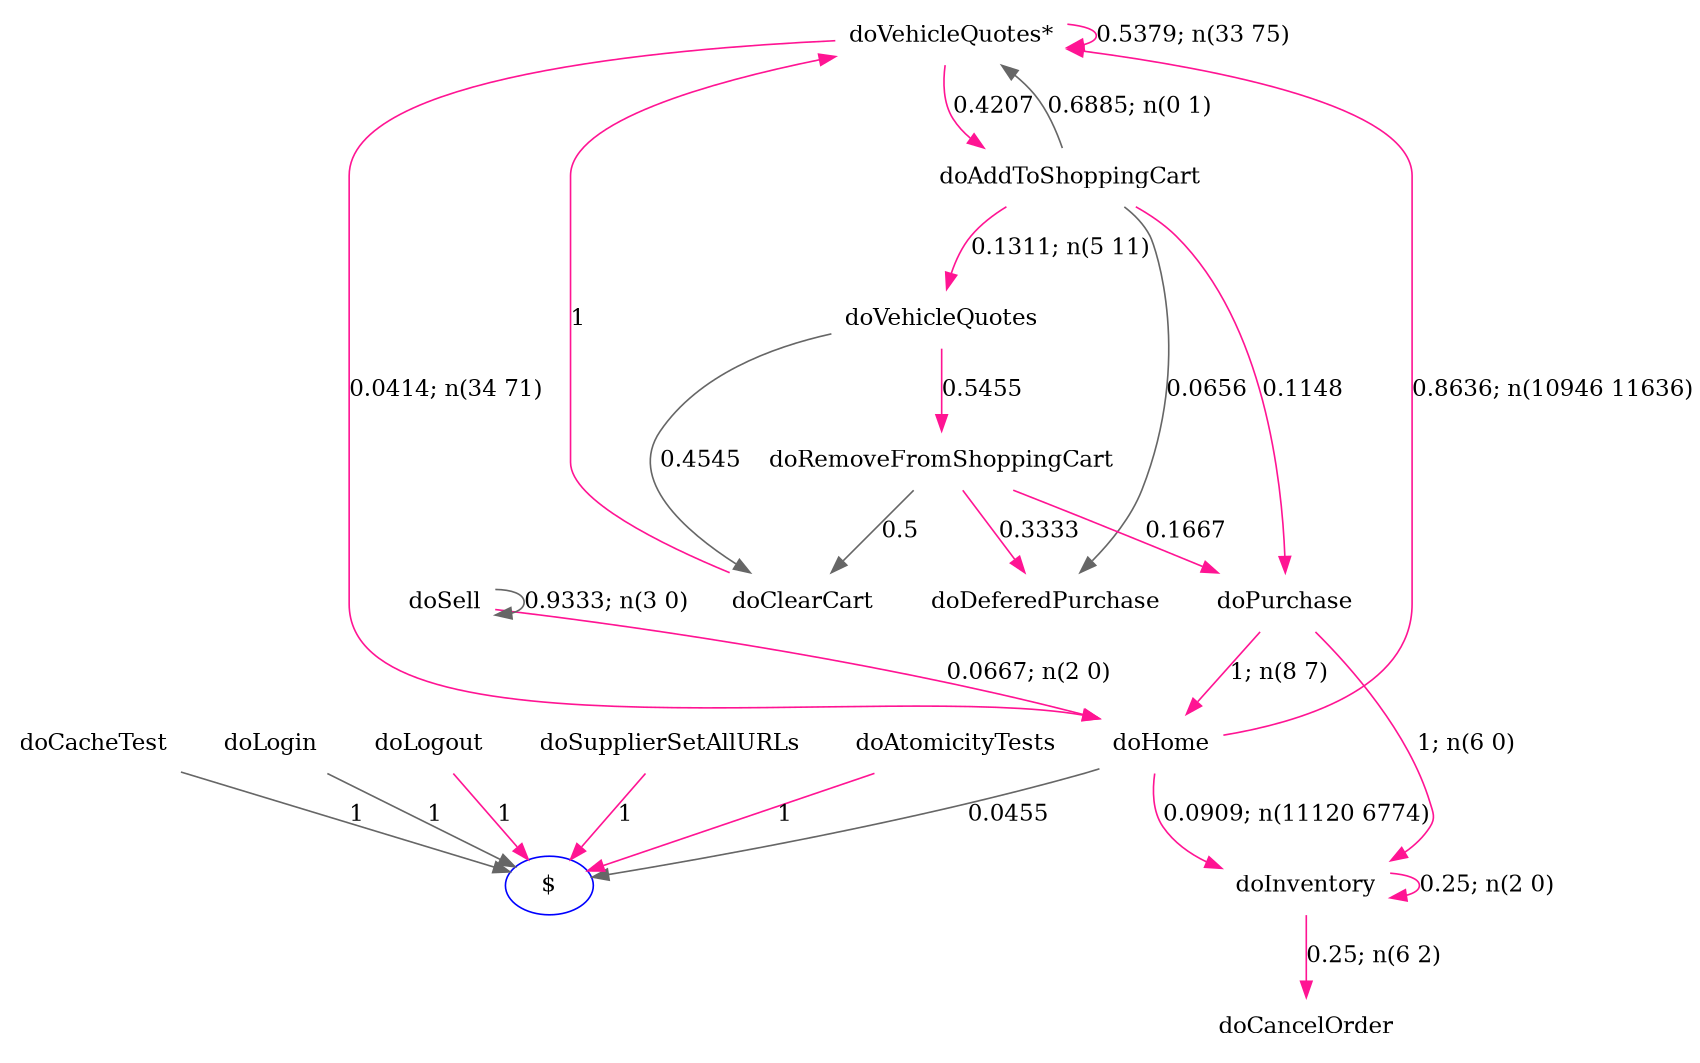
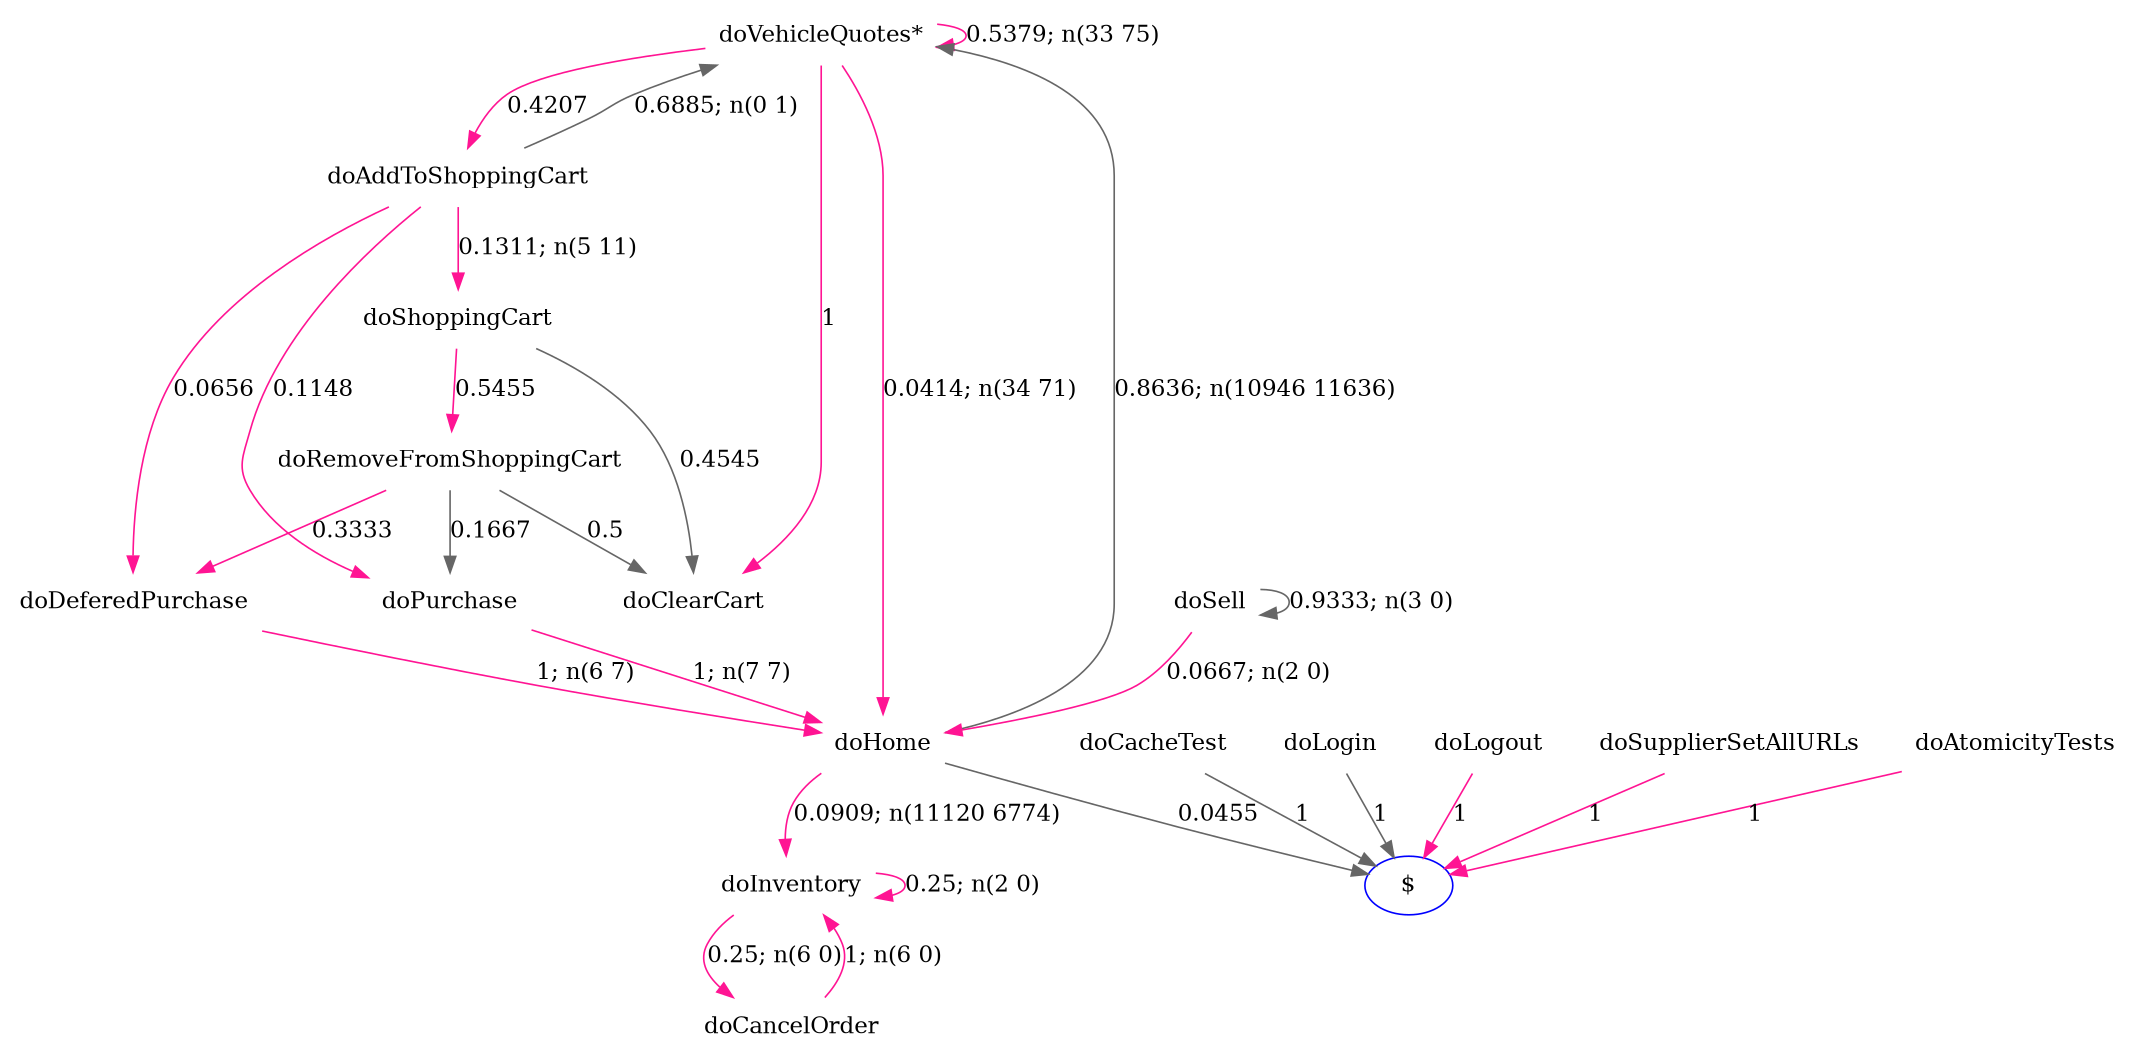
edge "doClearCart" -> "doVehicleQuotes*": reversed
node "doVehicleQuotes": label "doVehicleQuotes" -> "doShoppingCart"
edge "doHome" -> "doVehicleQuotes*": color deeppink -> gray40
edge "doAddToShoppingCart" -> "doDeferedPurchase": color gray40 -> deeppink
edge "doRemoveFromShoppingCart" -> "doPurchase": color deeppink -> gray40
edge "doPurchase" -> "doHome": label "1; n(8 7)" -> "1; n(7 7)"
edge "doDeferedPurchase" -> "doHome": added, label "1; n(6 7)"
edge "doPurchase" -> "doInventory": now "doCancelOrder" -> "doInventory"
edge "doInventory" -> "doCancelOrder": label "0.25; n(6 2)" -> "0.25; n(6 0)"
